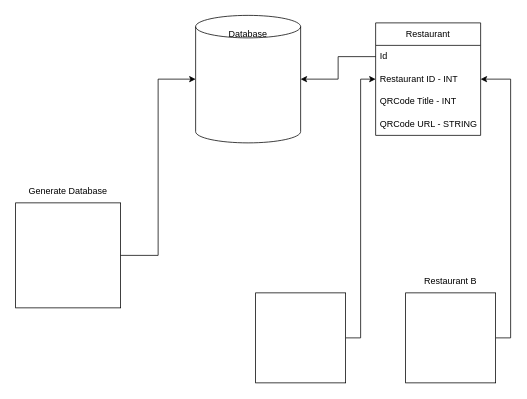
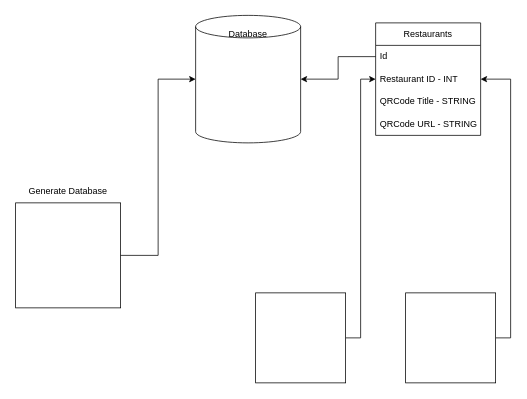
node "Restaurant": label "Restaurant" -> "Restaurants"
node "QRCode Title - INT": label "QRCode Title - INT" -> "QRCode Title - STRING"
node "Restaurant B": removed
